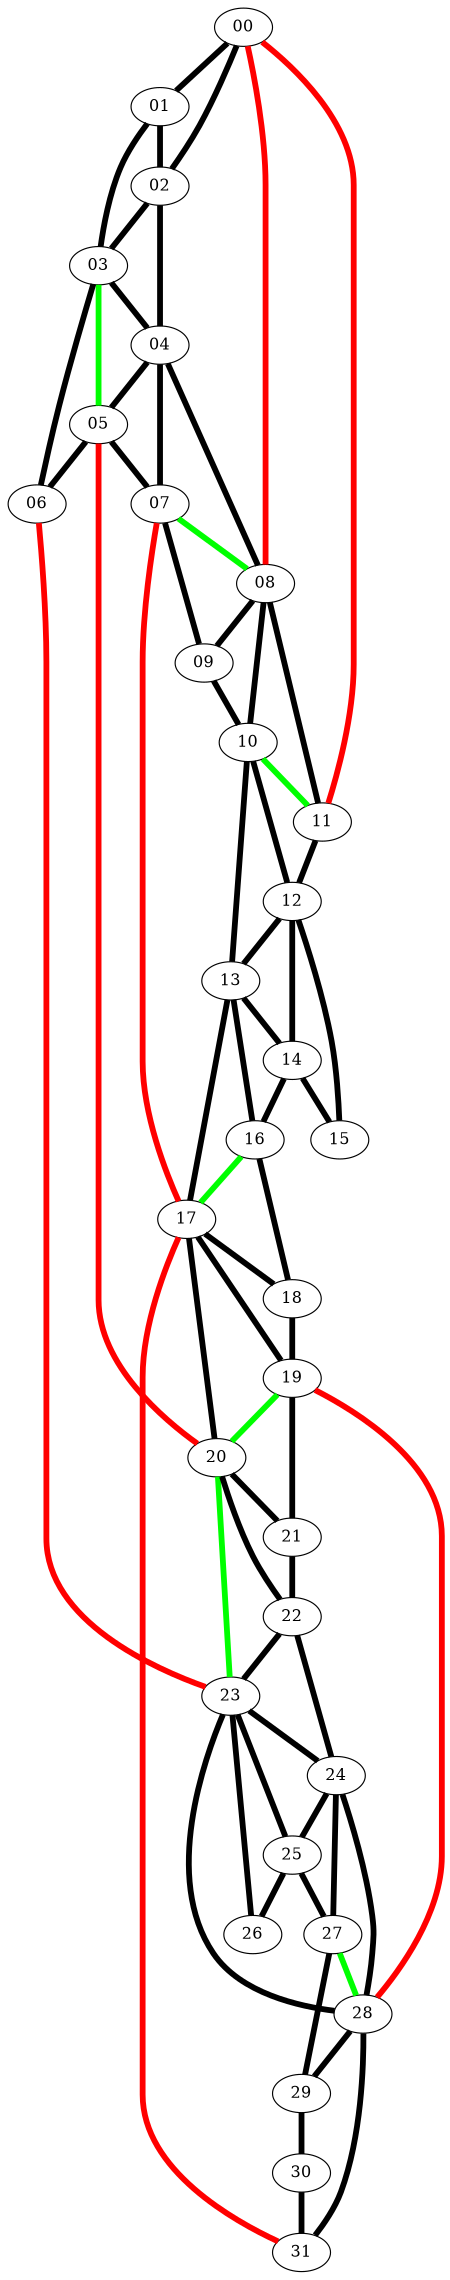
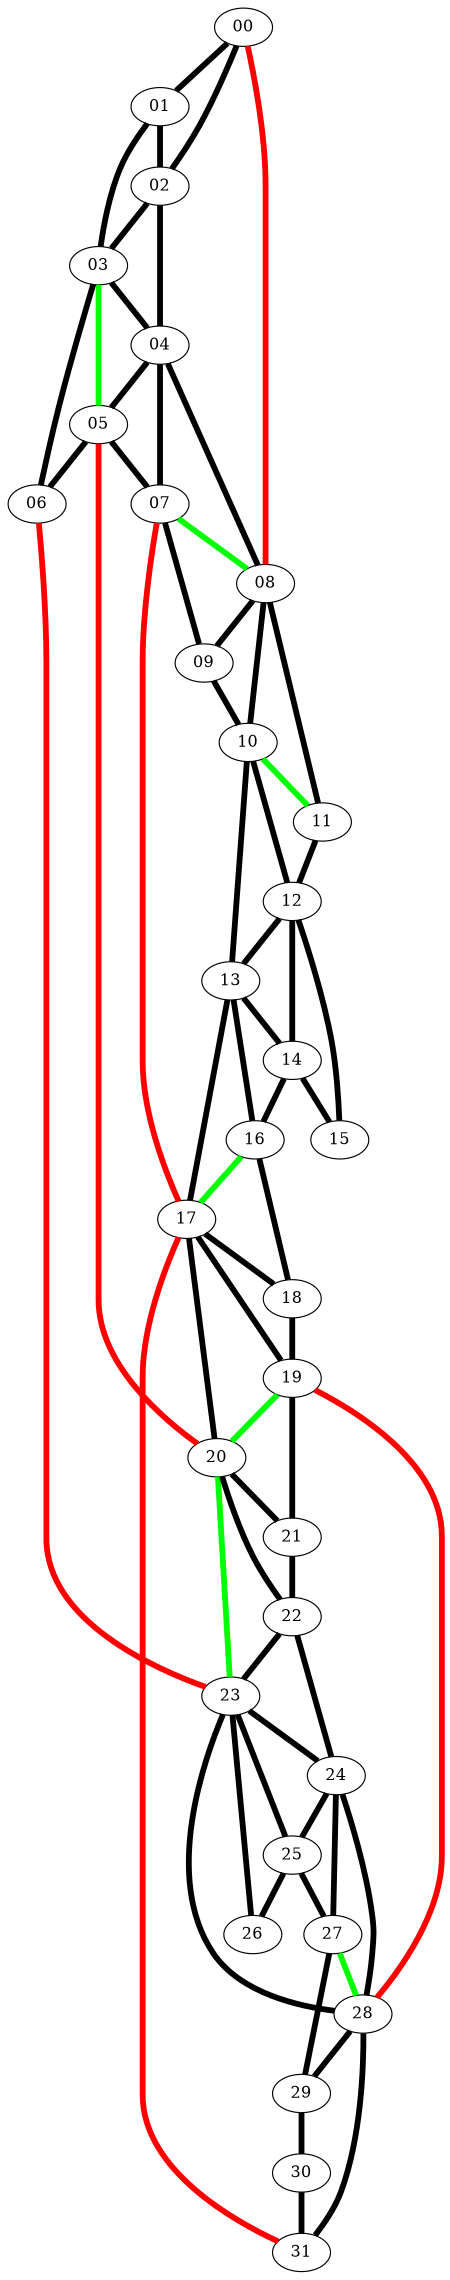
edge "00" -- "11": removed
